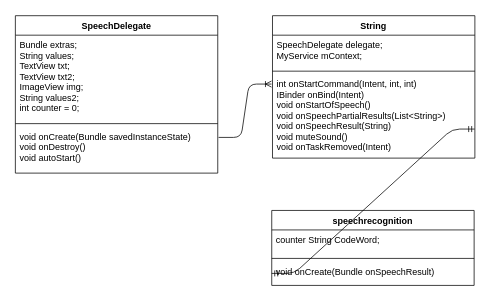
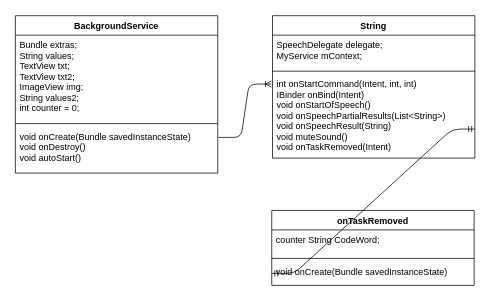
node "SpeechDelegate": label "SpeechDelegate" -> "BackgroundService"
node "speechrecognition": label "speechrecognition" -> "onTaskRemoved"
node "void onCreate(Bundle onSpeechResult)": label "void onCreate(Bundle onSpeechResult)" -> "void onCreate(Bundle savedInstanceState)"
